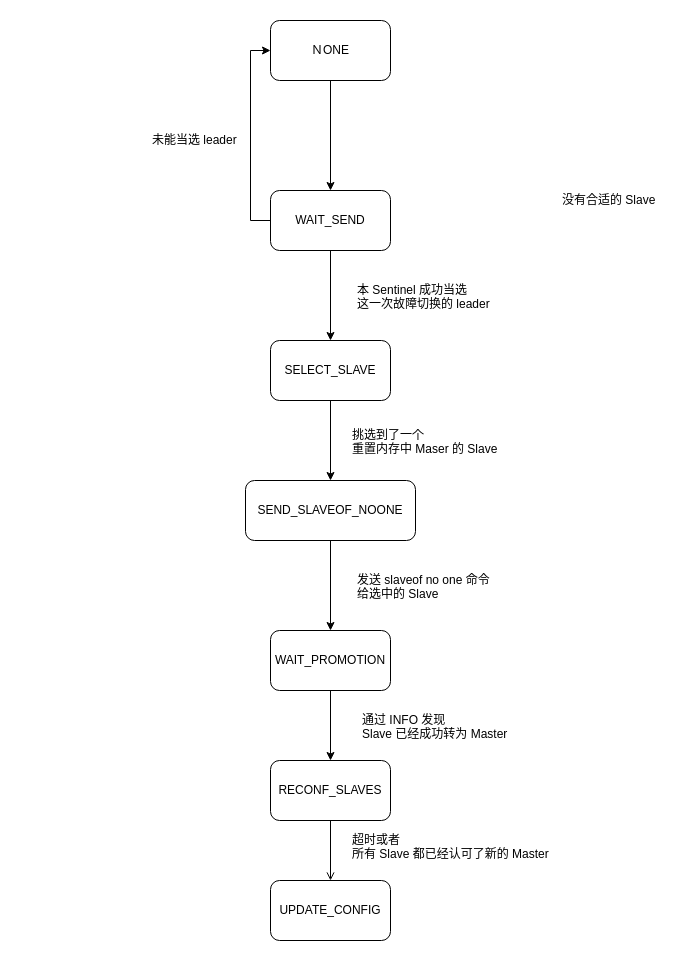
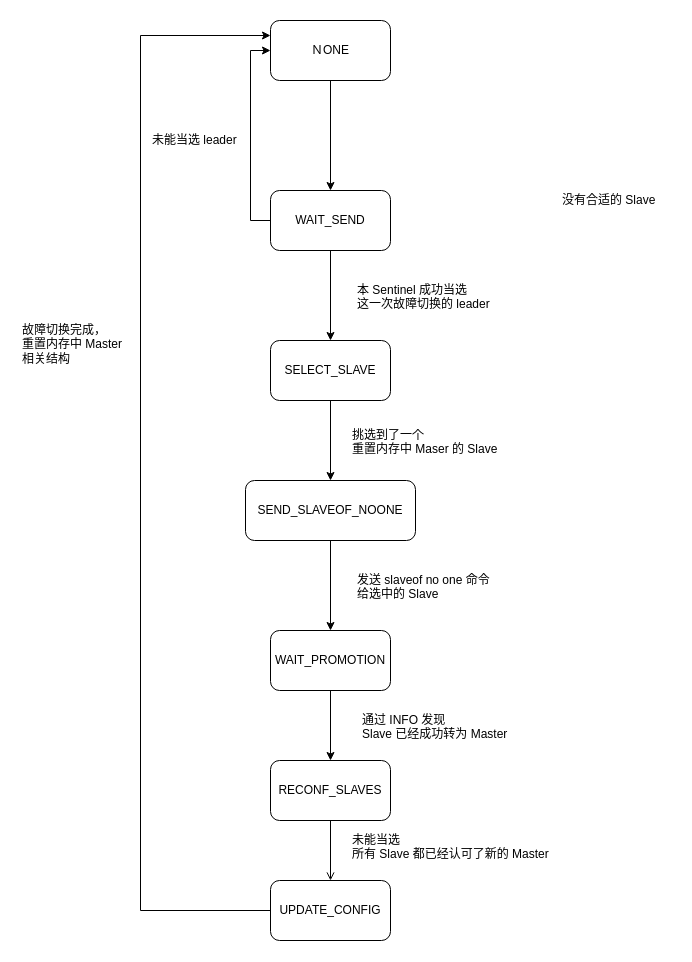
node "故障切换完成， 重置内存中 Master 相关结构": added
edge "UPDATE_CONFIG" -> "ＮONE": added
node "超时或者 所有 Slave 都已经认可了新的 Master": label "超时或者 所有 Slave 都已经认可了新的 Master" -> "未能当选 所有 Slave 都已经认可了新的 Master"
